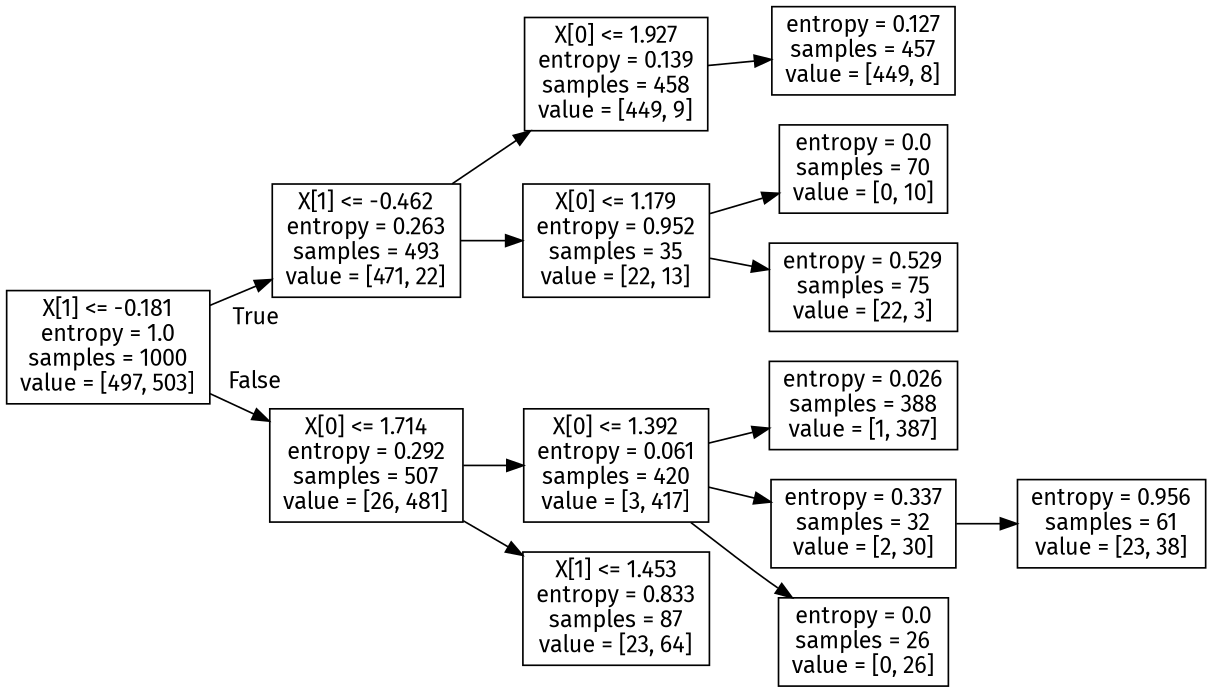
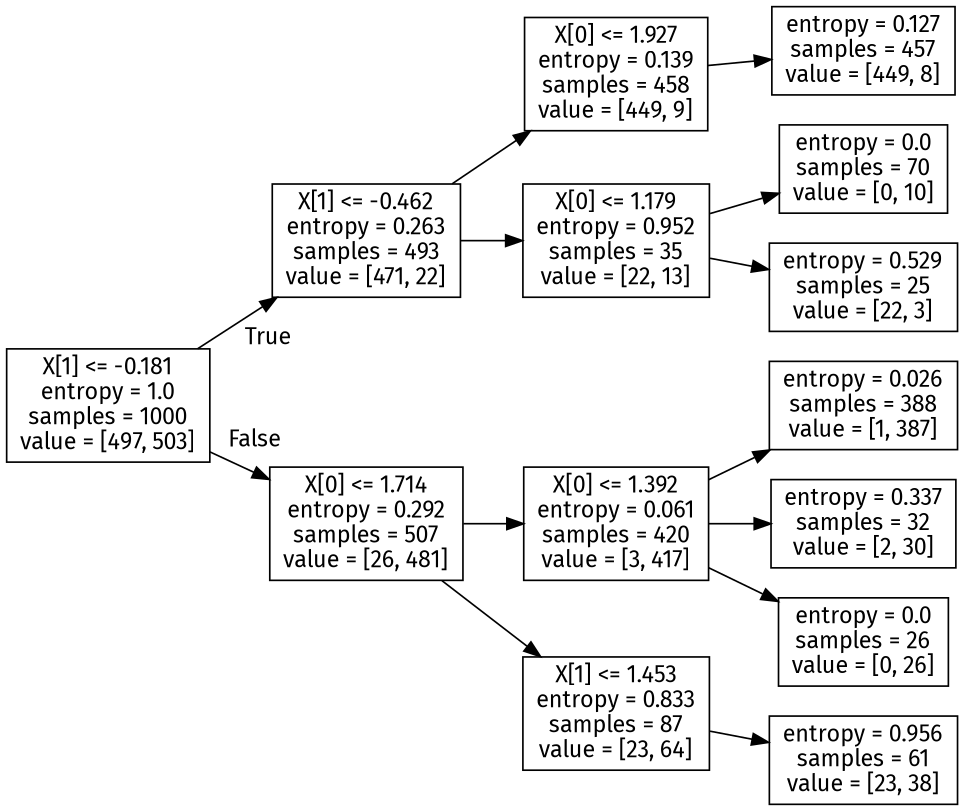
node "entropy = 0.529 samples = 75 value = [22, 3]": label "entropy = 0.529 samples = 75 value = [22, 3]" -> "entropy = 0.529 samples = 25 value = [22, 3]"
edge "entropy = 0.337 samples = 32 value = [2, 30]" -> "entropy = 0.956 samples = 61 value = [23, 38]": now "X[1] <= 1.453 entropy = 0.833 samples = 87 value = [23, 64]" -> "entropy = 0.956 samples = 61 value = [23, 38]"
